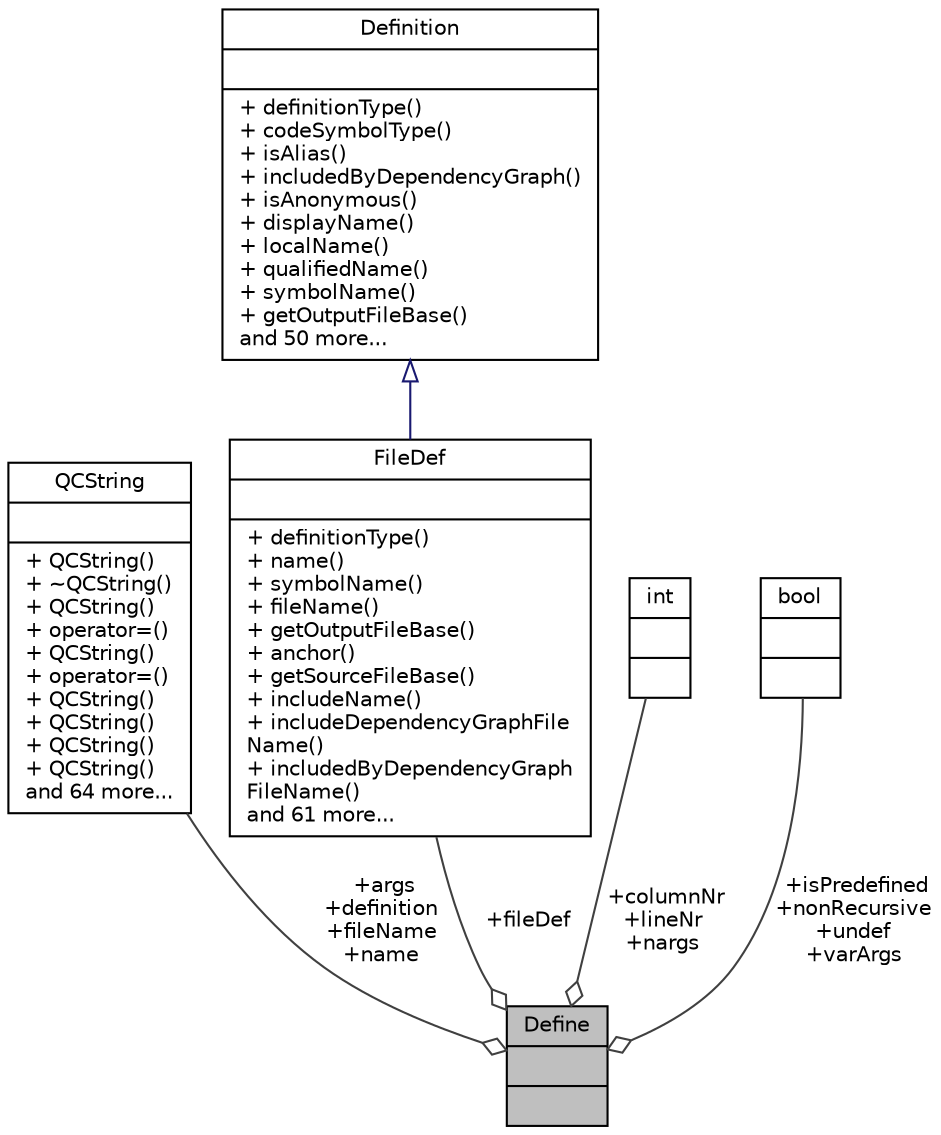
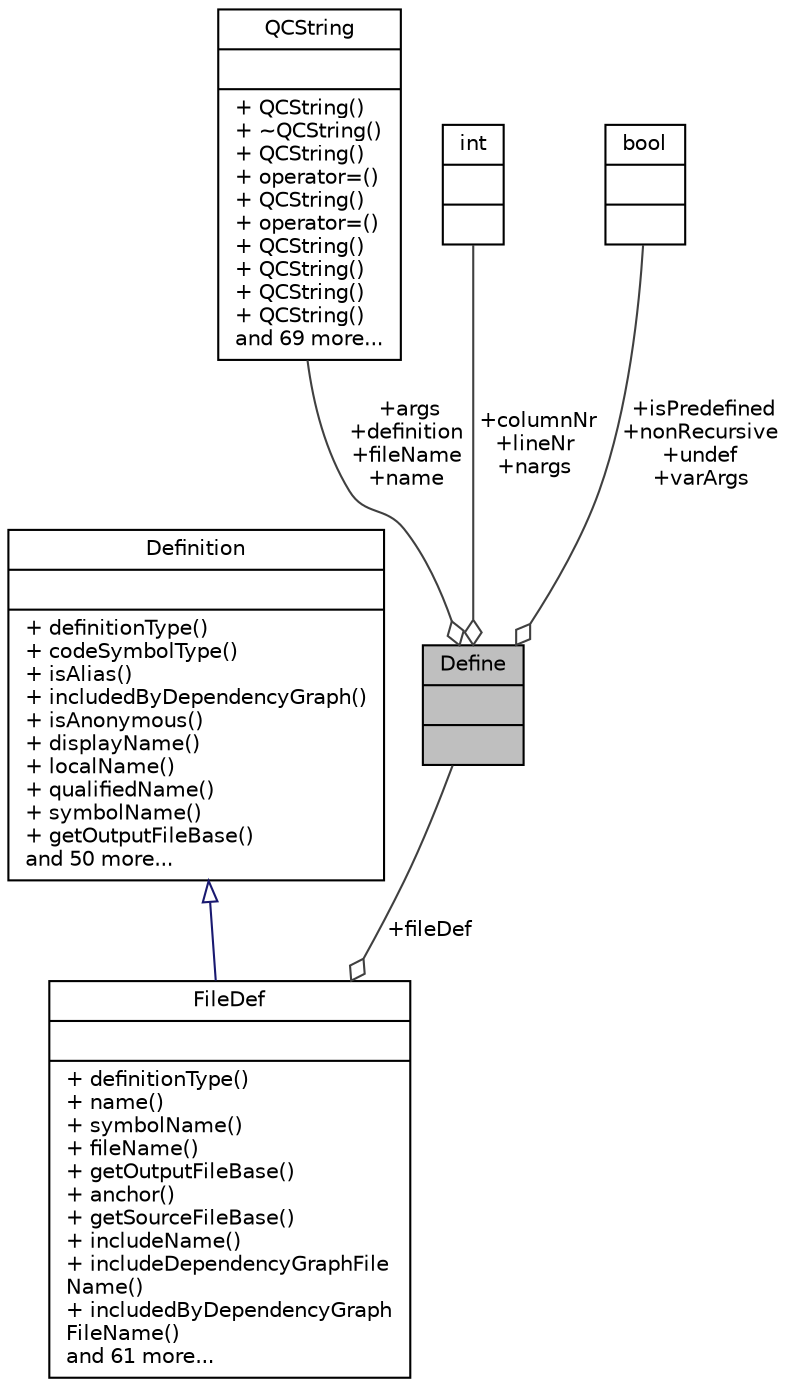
node "QCString": text "and 64 more..." -> "and 69 more..."
edge "FileDef" -> "Define": reversed
